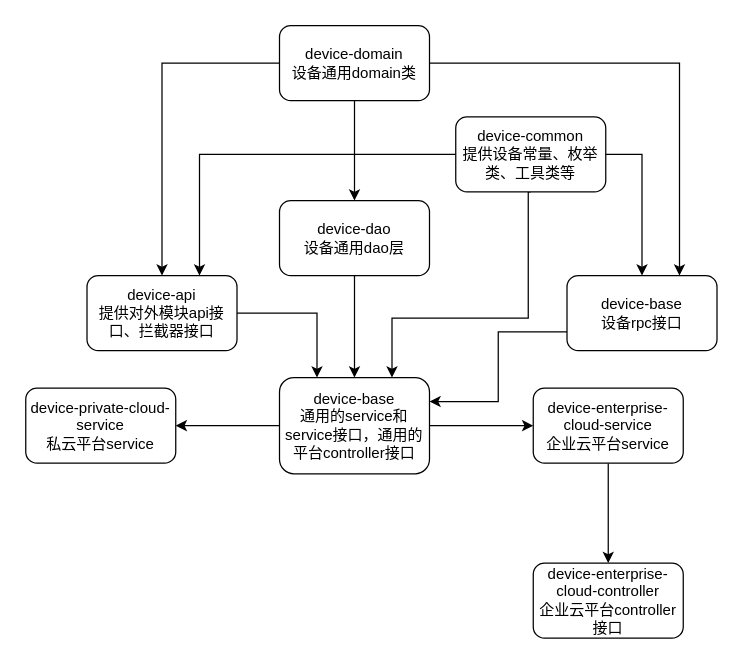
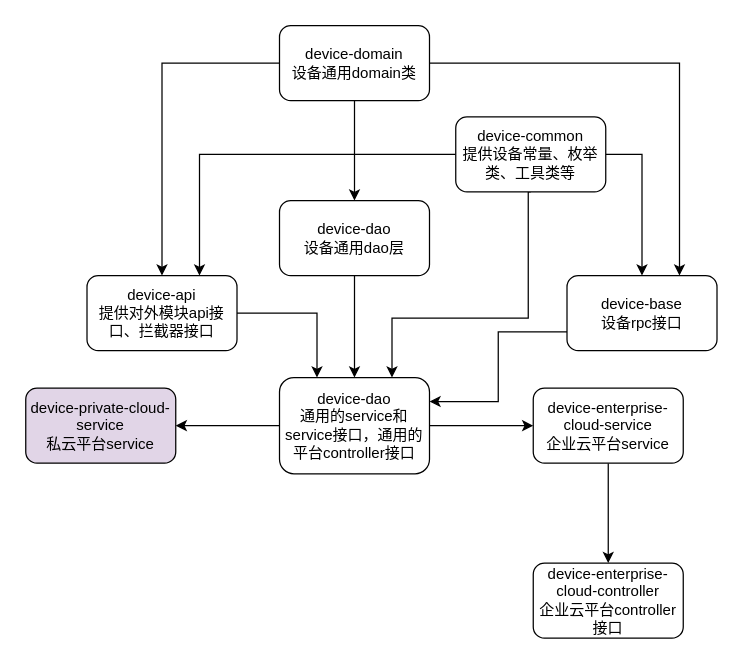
node "device-private-cloud-service 私云平台service": fillcolor #ffffff -> #e1d5e7
node "device-base 通用的service和service接口，通用的平台controller接口": label "device-base 通用的service和service接口，通用的平台controller接口" -> "device-dao 通用的service和service接口，通用的平台controller接口"
